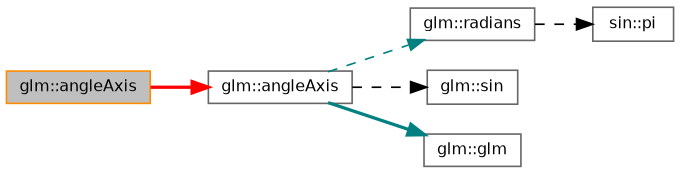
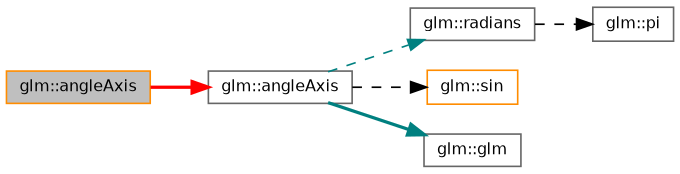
node "sin::pi": label "sin::pi" -> "glm::pi"
node "glm::sin": color gray40 -> darkorange
